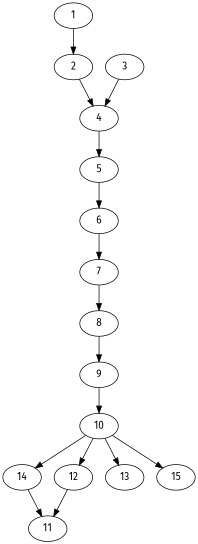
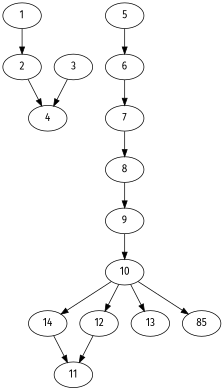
edge "4" -> "5": removed
node "15": label "15" -> "85"
